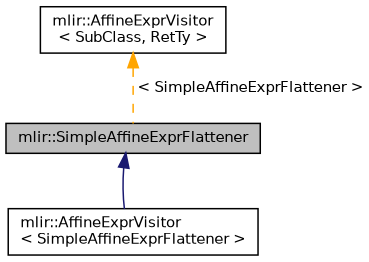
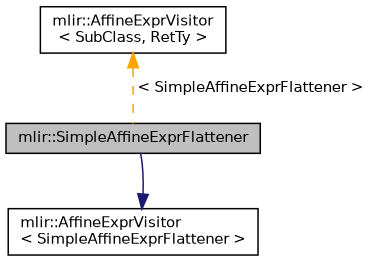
edge "mlir::AffineExprVisitor < SimpleAffineExprFlattener >" -> "mlir::SimpleAffineExprFlattener": reversed
